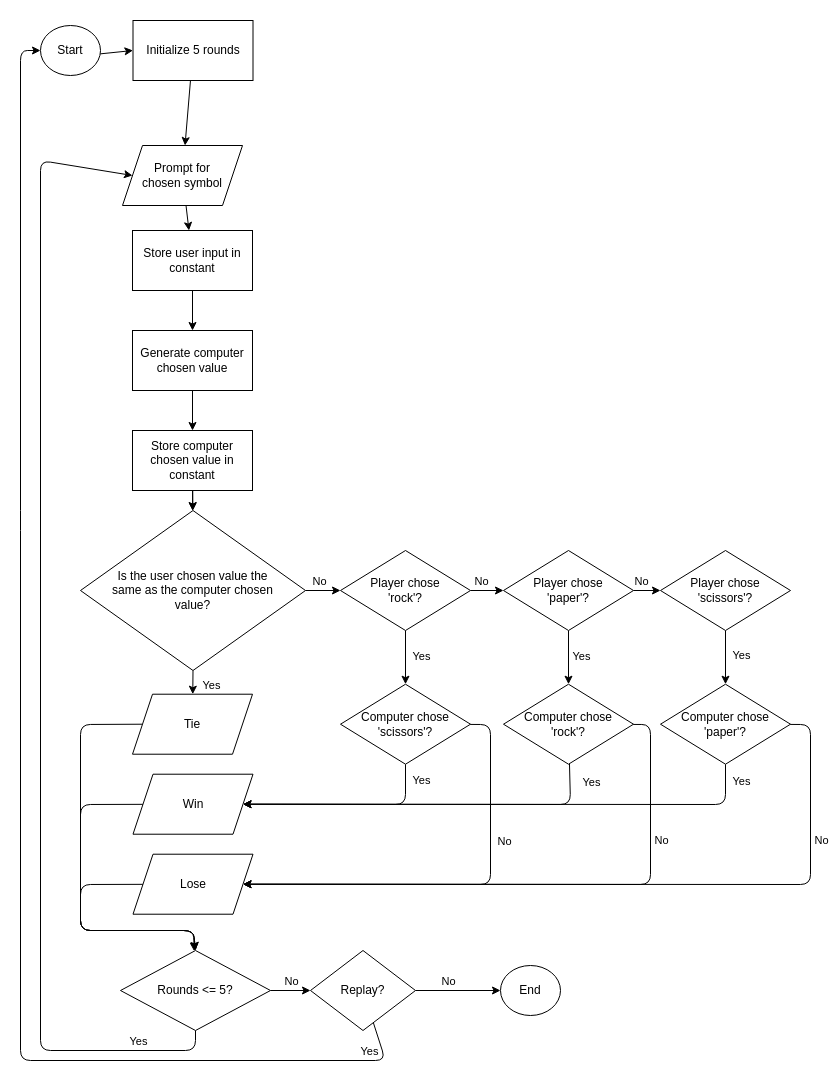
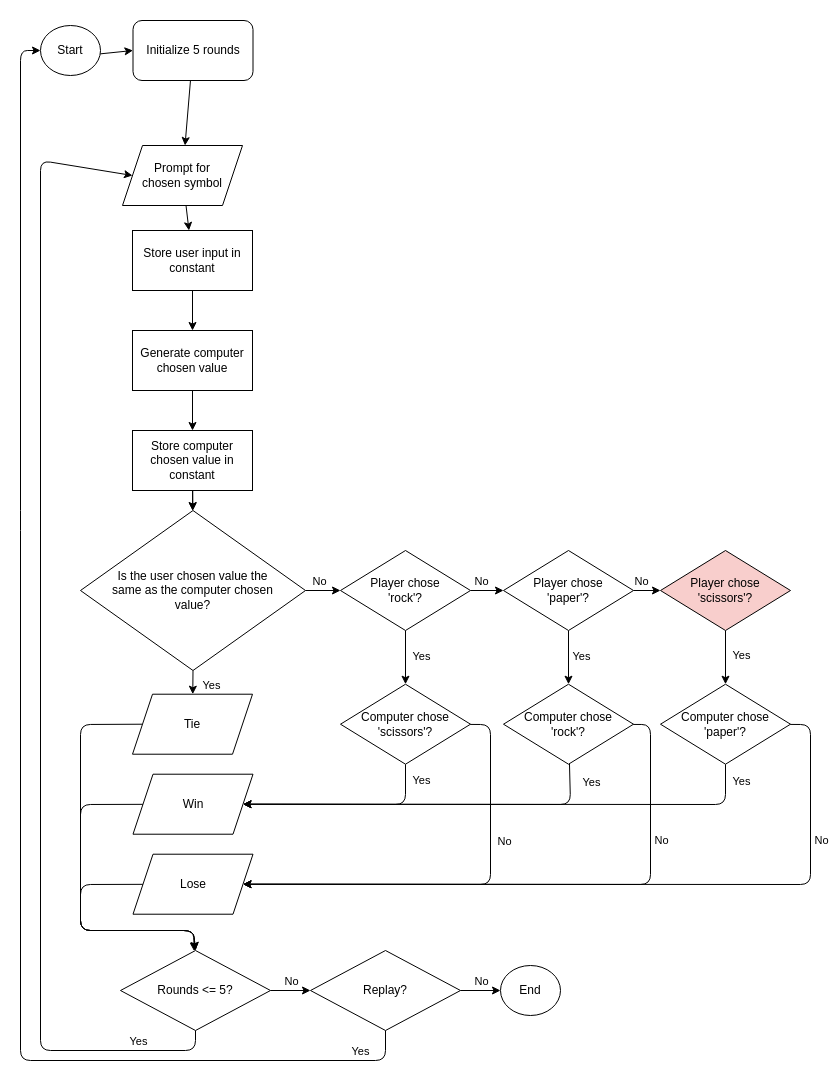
node "Initialize 5 rounds": shape rectangle -> rounded rectangle
node "Player chose 'scissors'?": fillcolor #ffffff -> #f8cecc
node "Replay?": size 105x80 -> 150x80
